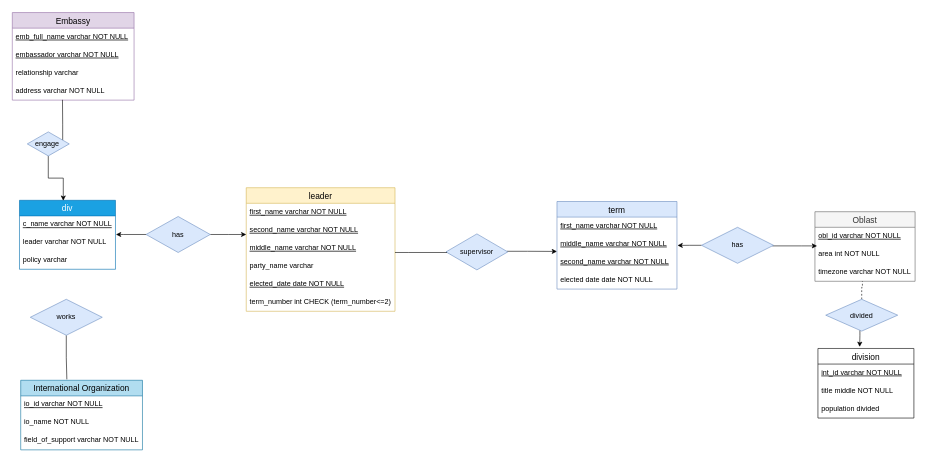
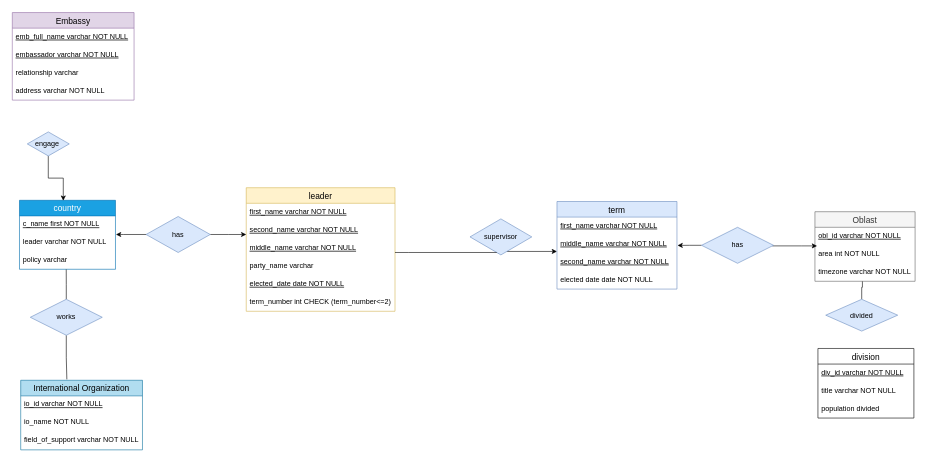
edge "address varchar NOT NULL" -- "engage": removed
node "div": label "div" -> "country"
node "c_name varchar NOT NULL": label "c_name varchar NOT NULL" -> "c_name first NOT NULL"
node "supervisor": moved (477, 252) -> (501, 237)
edge "policy varchar" -- "works": added
edge "timezone varchar NOT NULL" -- "divided": style dashed -> solid
edge "divided" -> "division": removed
node "int_id varchar NOT NULL": label "int_id varchar NOT NULL" -> "div_id varchar NOT NULL"
node "title middle NOT NULL": label "title middle NOT NULL" -> "title varchar NOT NULL"
